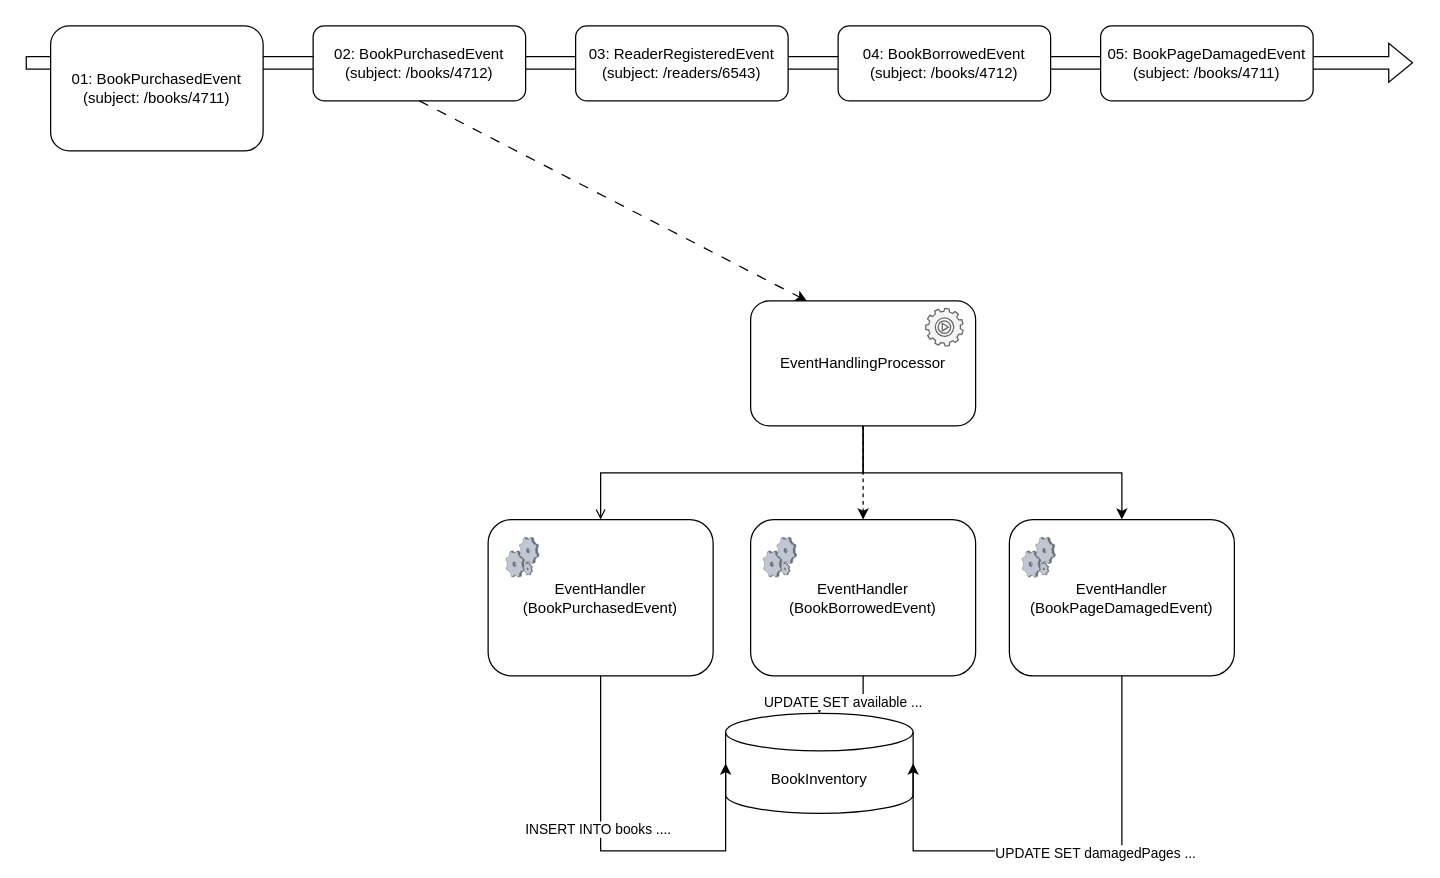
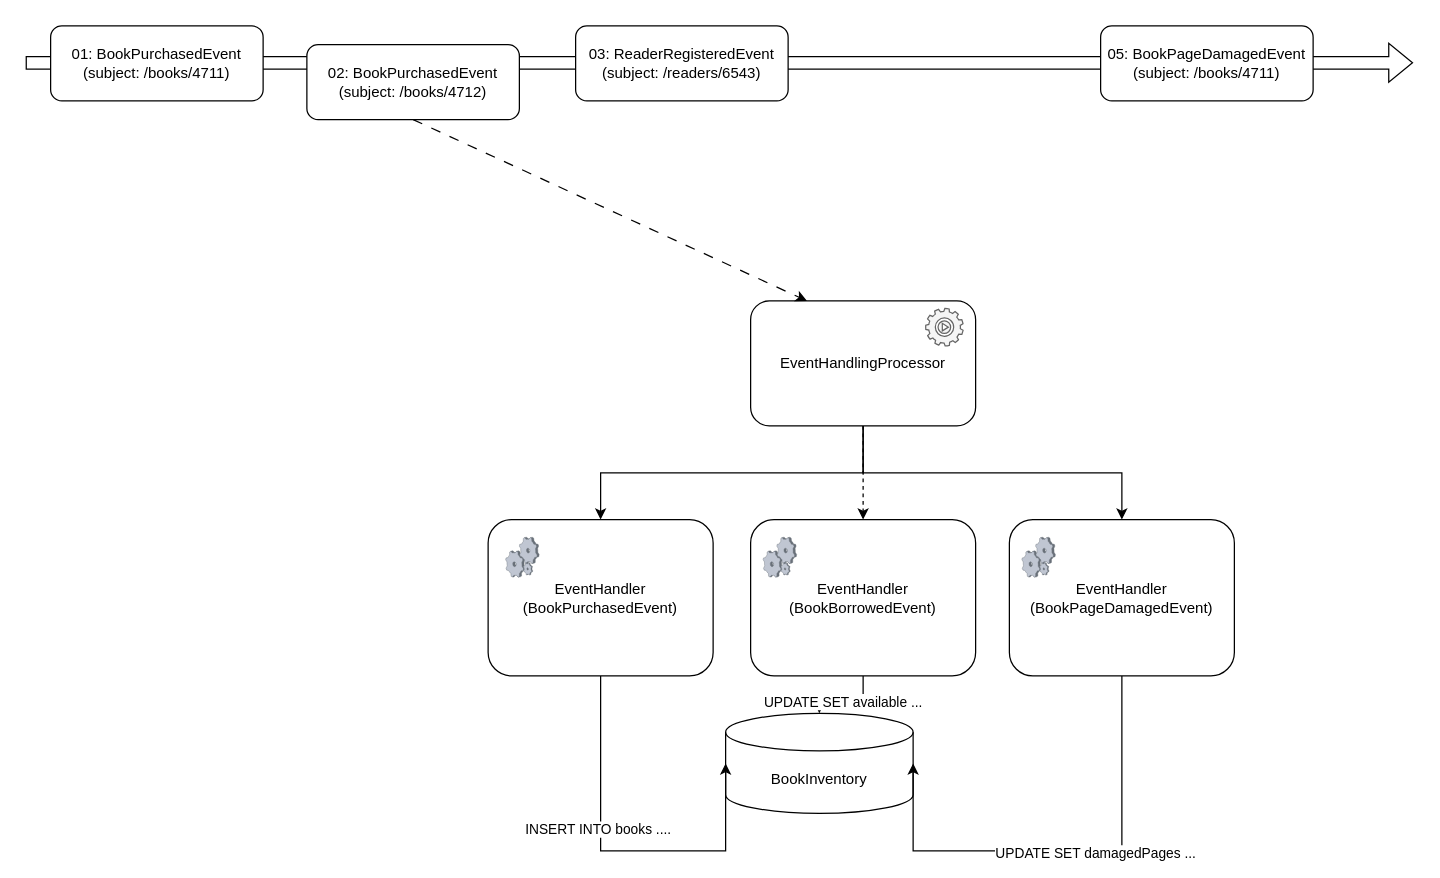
node "02: BookPurchasedEvent (subject: /books/4712)": moved (419, 63) -> (413, 82)
node "04: BookBorrowedEvent (subject: /books/4712)": removed
node "01: BookPurchasedEvent (subject: /books/4711)": size 213x125 -> 213x75
edge "EventHandlingProcessor" -> "EventHandler (BookPurchasedEvent)": arrowhead open -> classic
